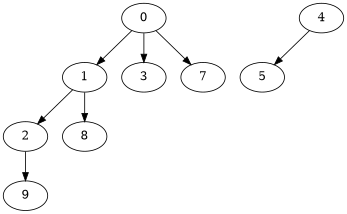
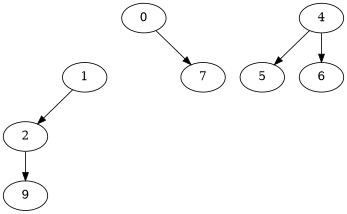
edge "0" -> "1": removed
node "3": removed
node "6": added
node "8": removed
